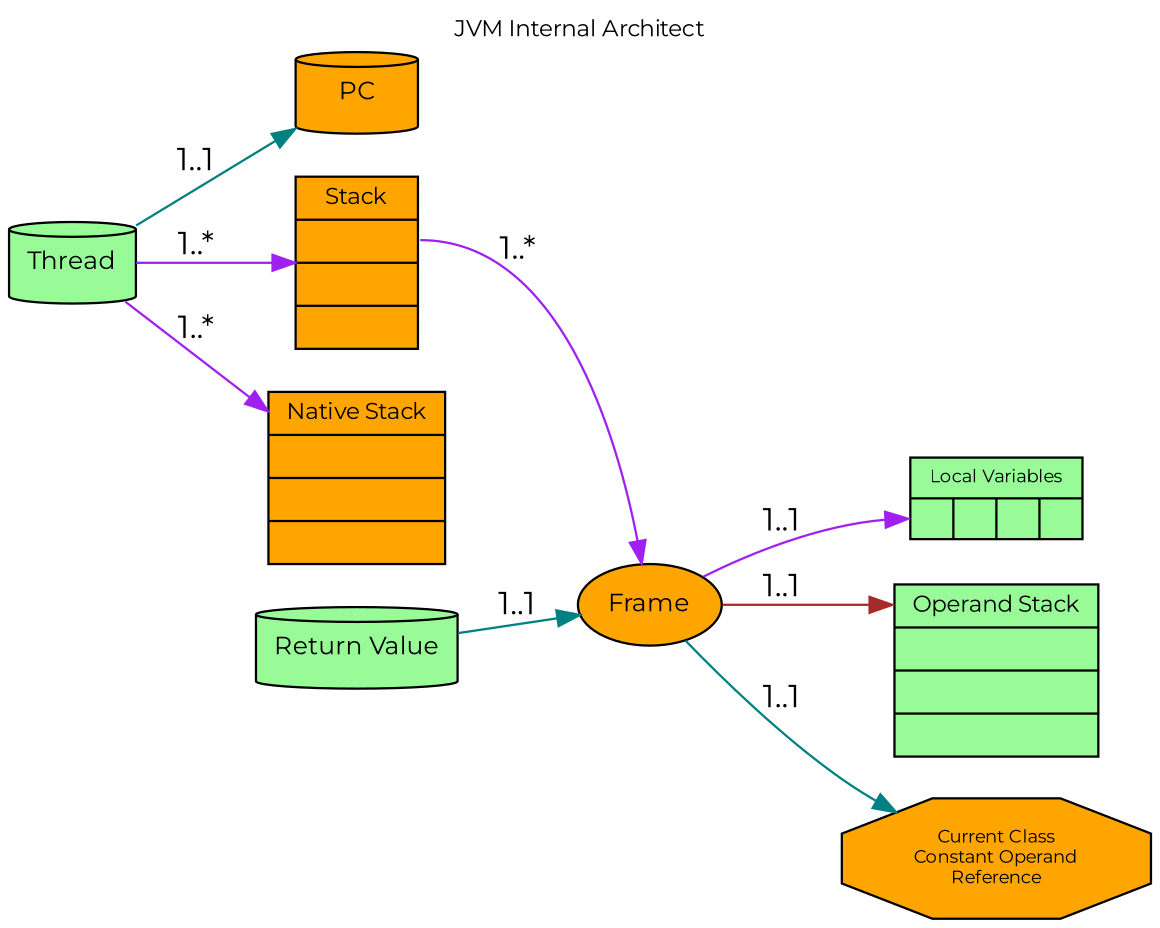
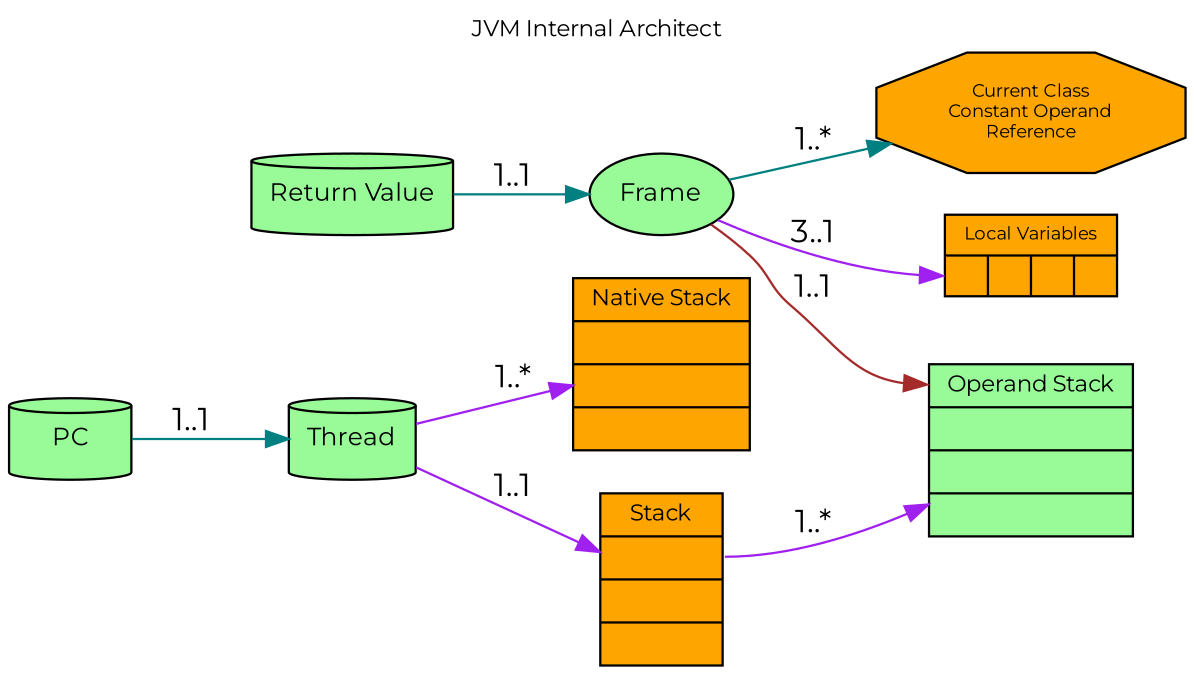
node "PC": fillcolor orange -> palegreen
edge "Thread" -> "PC": reversed
edge "Thread" -> "Stack": label "1..*" -> "1..1"
edge "Stack" -> "Frame": now "Stack" -> "Operand Stack"
node "Local Variables": fillcolor palegreen -> orange
edge "Frame" -> "Local Variables": label "1..1" -> "3..1"
node "Frame": fillcolor orange -> palegreen
edge "Frame" -> "Current Class Constant Operand Reference": label "1..1" -> "1..*"
